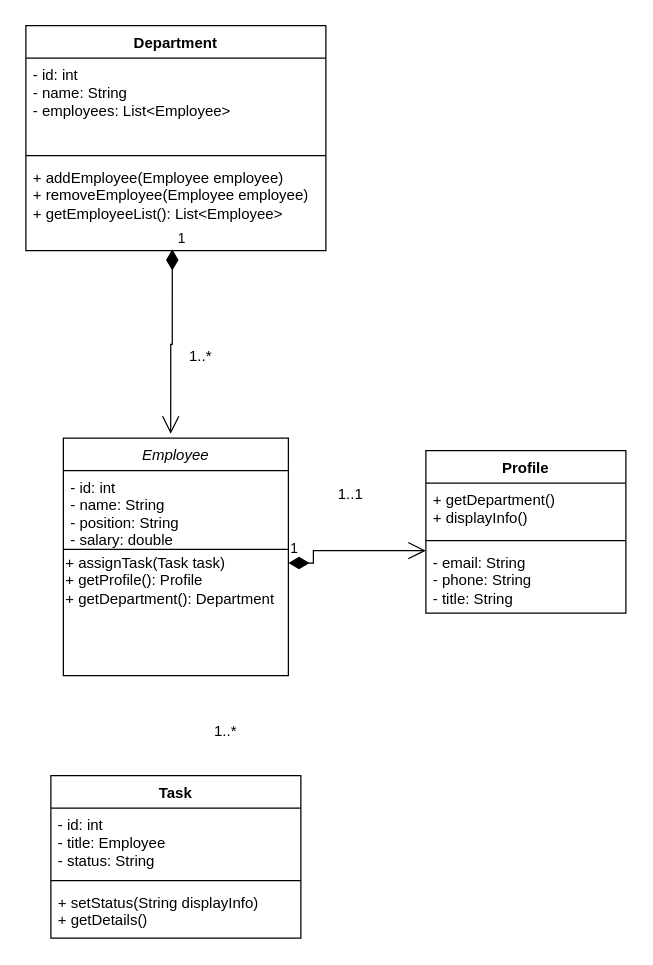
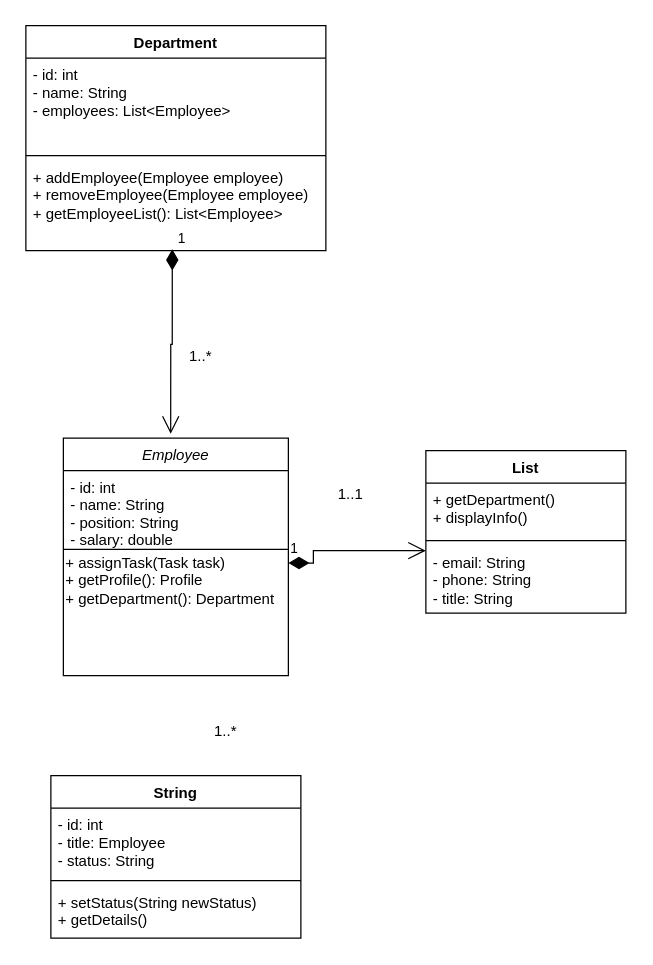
node "Profile": label "Profile" -> "List"
node "Task": label "Task" -> "String"
node "+ setStatus(String displayInfo) + getDetails()": label "+ setStatus(String displayInfo) + getDetails()" -> "+ setStatus(String newStatus) + getDetails()"
